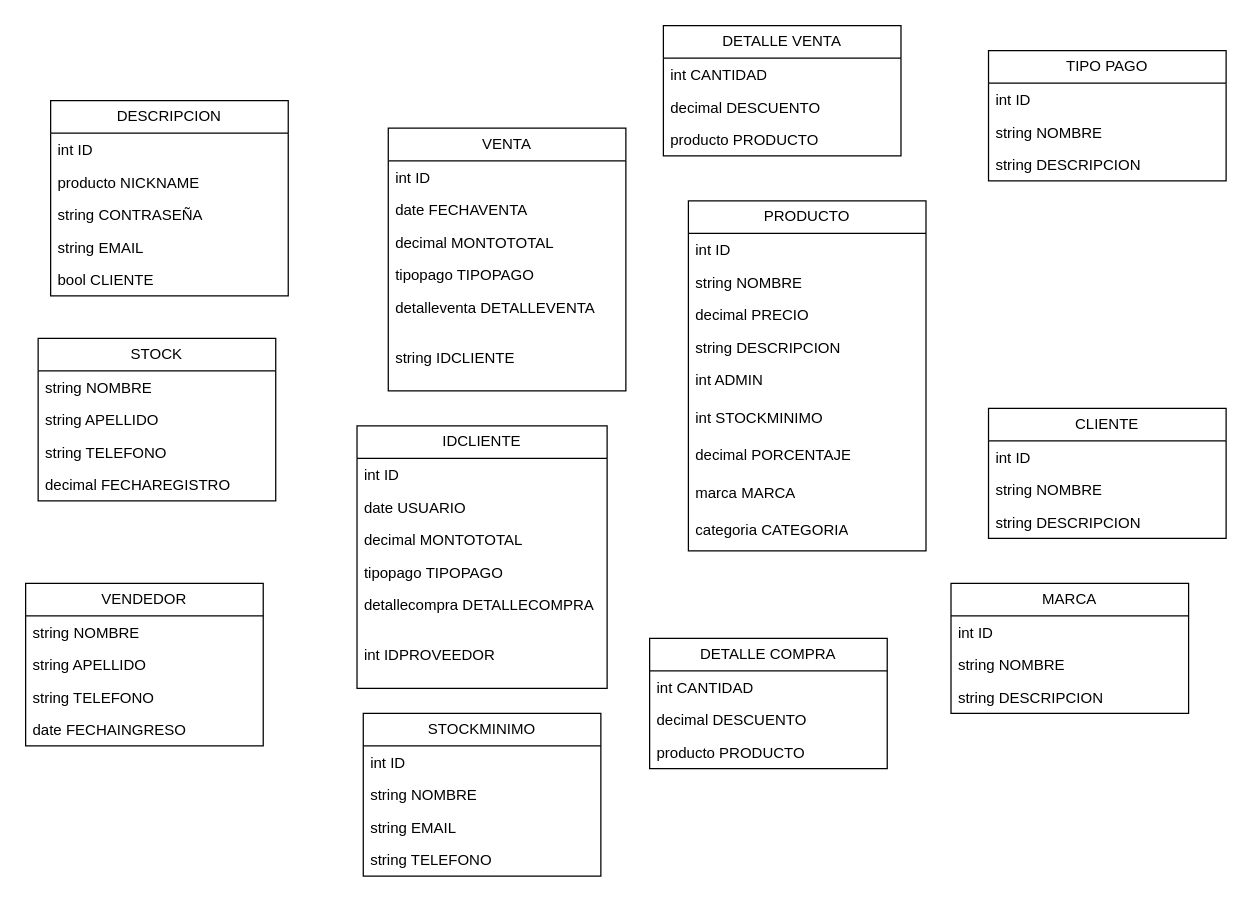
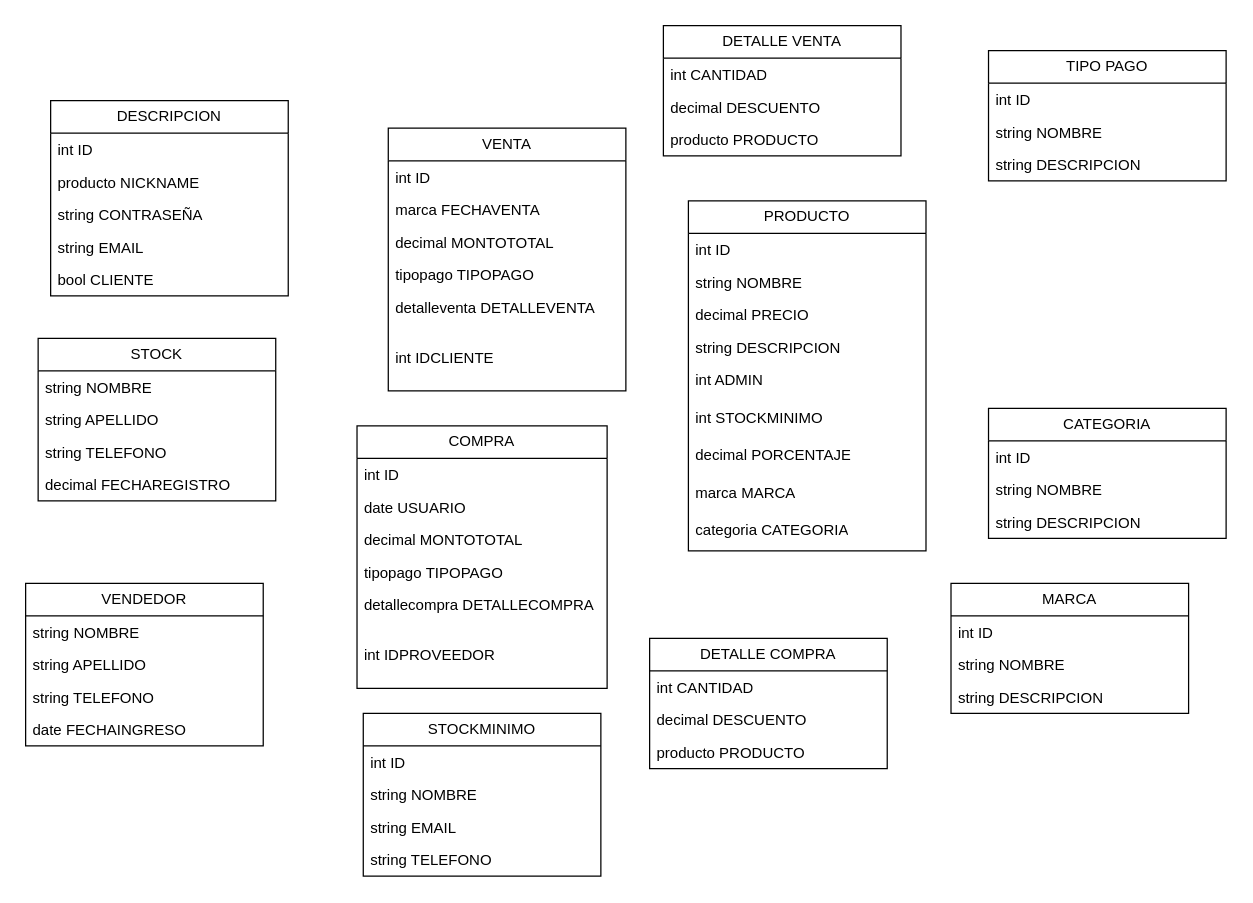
node "date FECHAVENTA": label "date FECHAVENTA" -> "marca FECHAVENTA"
node "string IDCLIENTE": label "string IDCLIENTE" -> "int IDCLIENTE"
node "CLIENTE": label "CLIENTE" -> "CATEGORIA"
node "IDCLIENTE": label "IDCLIENTE" -> "COMPRA"
